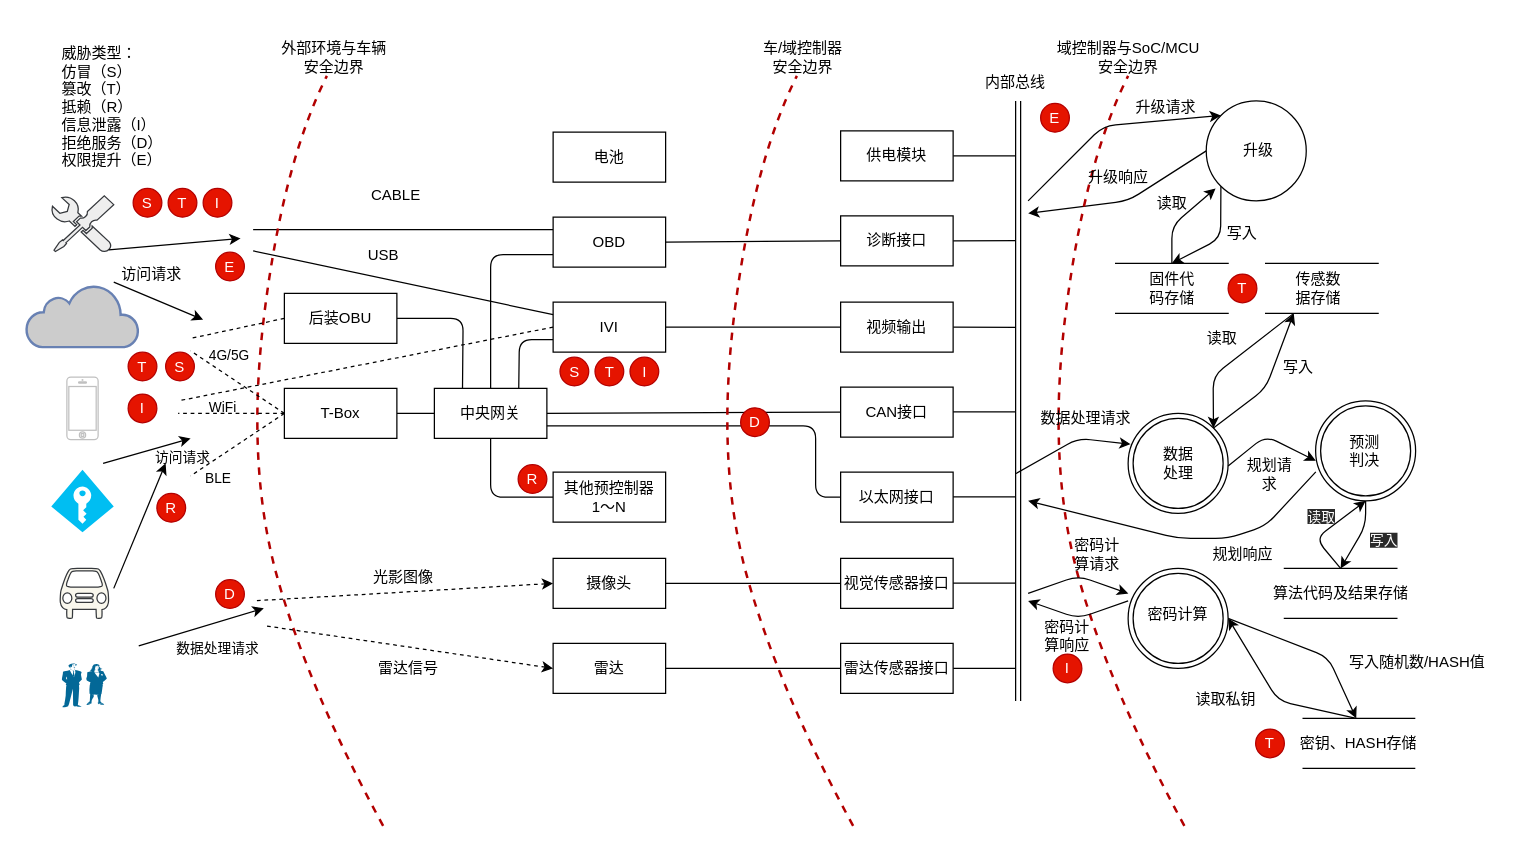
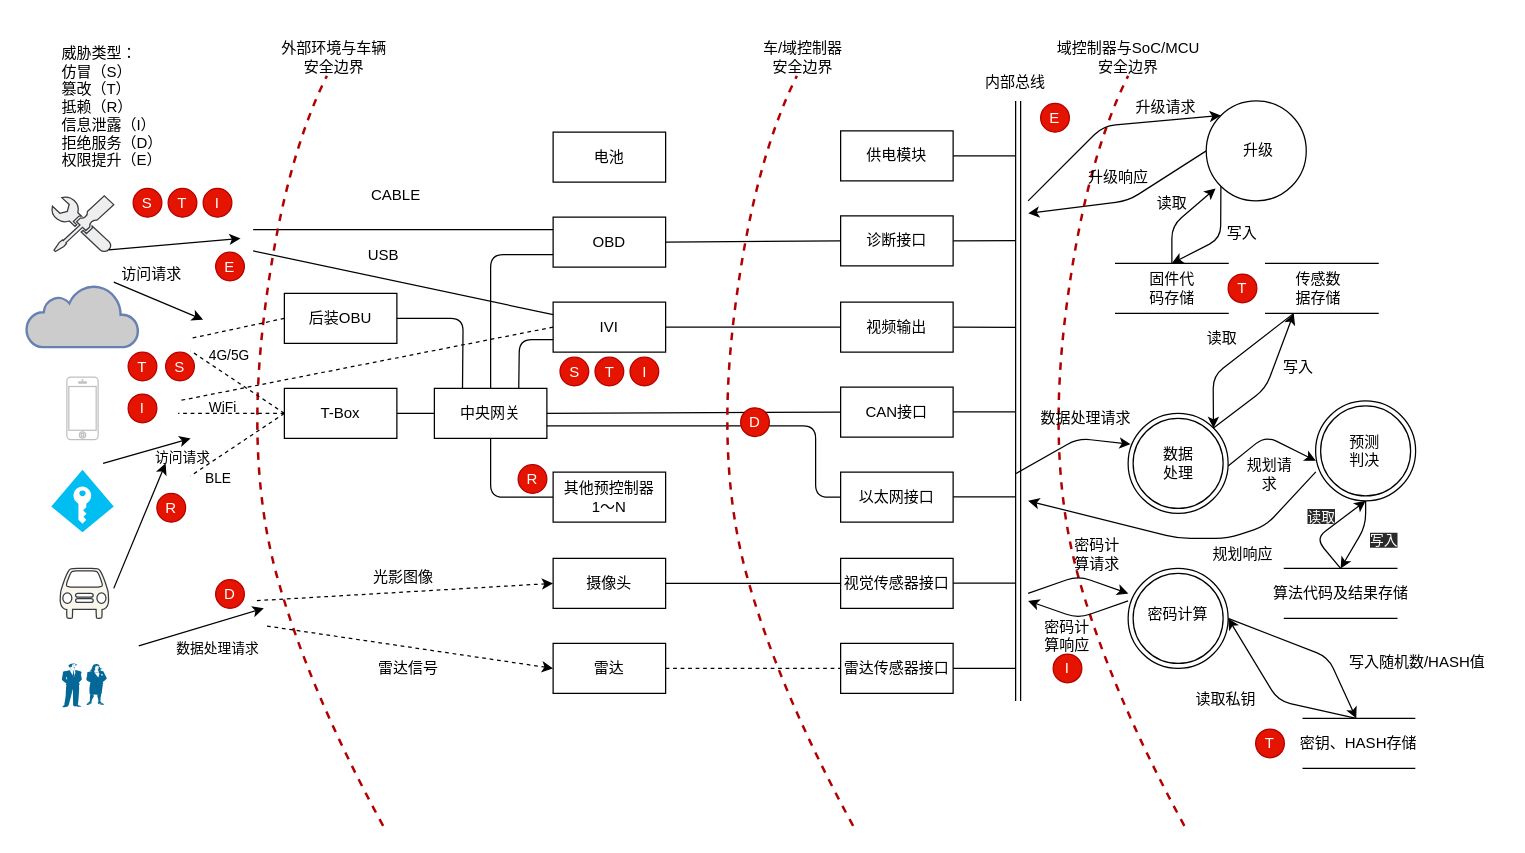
edge "雷达" -- "雷达传感器接口": style solid -> dashed
